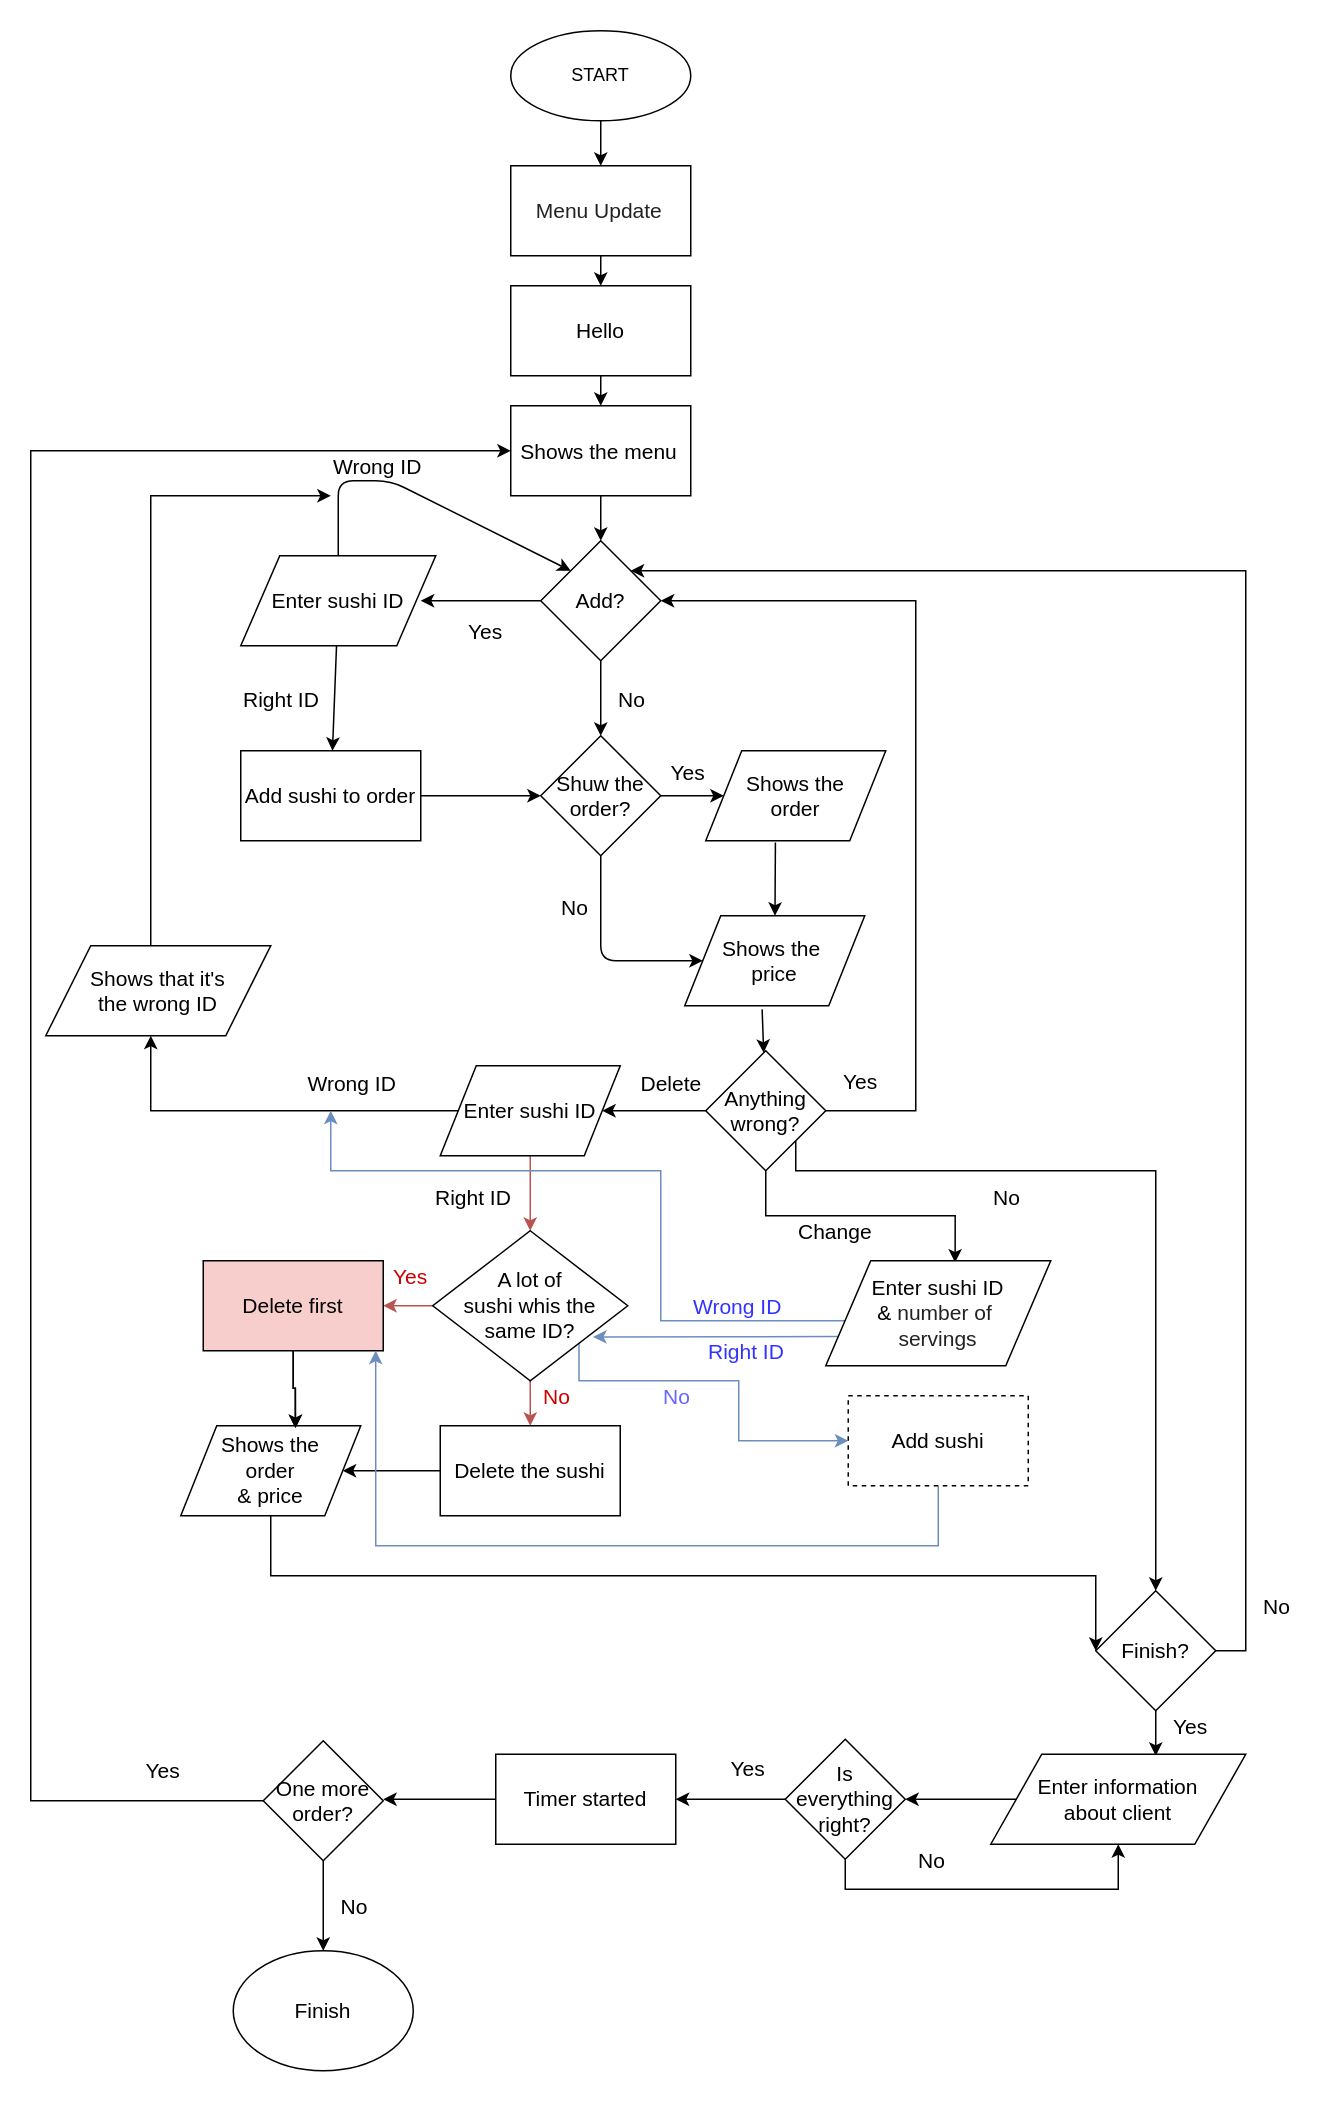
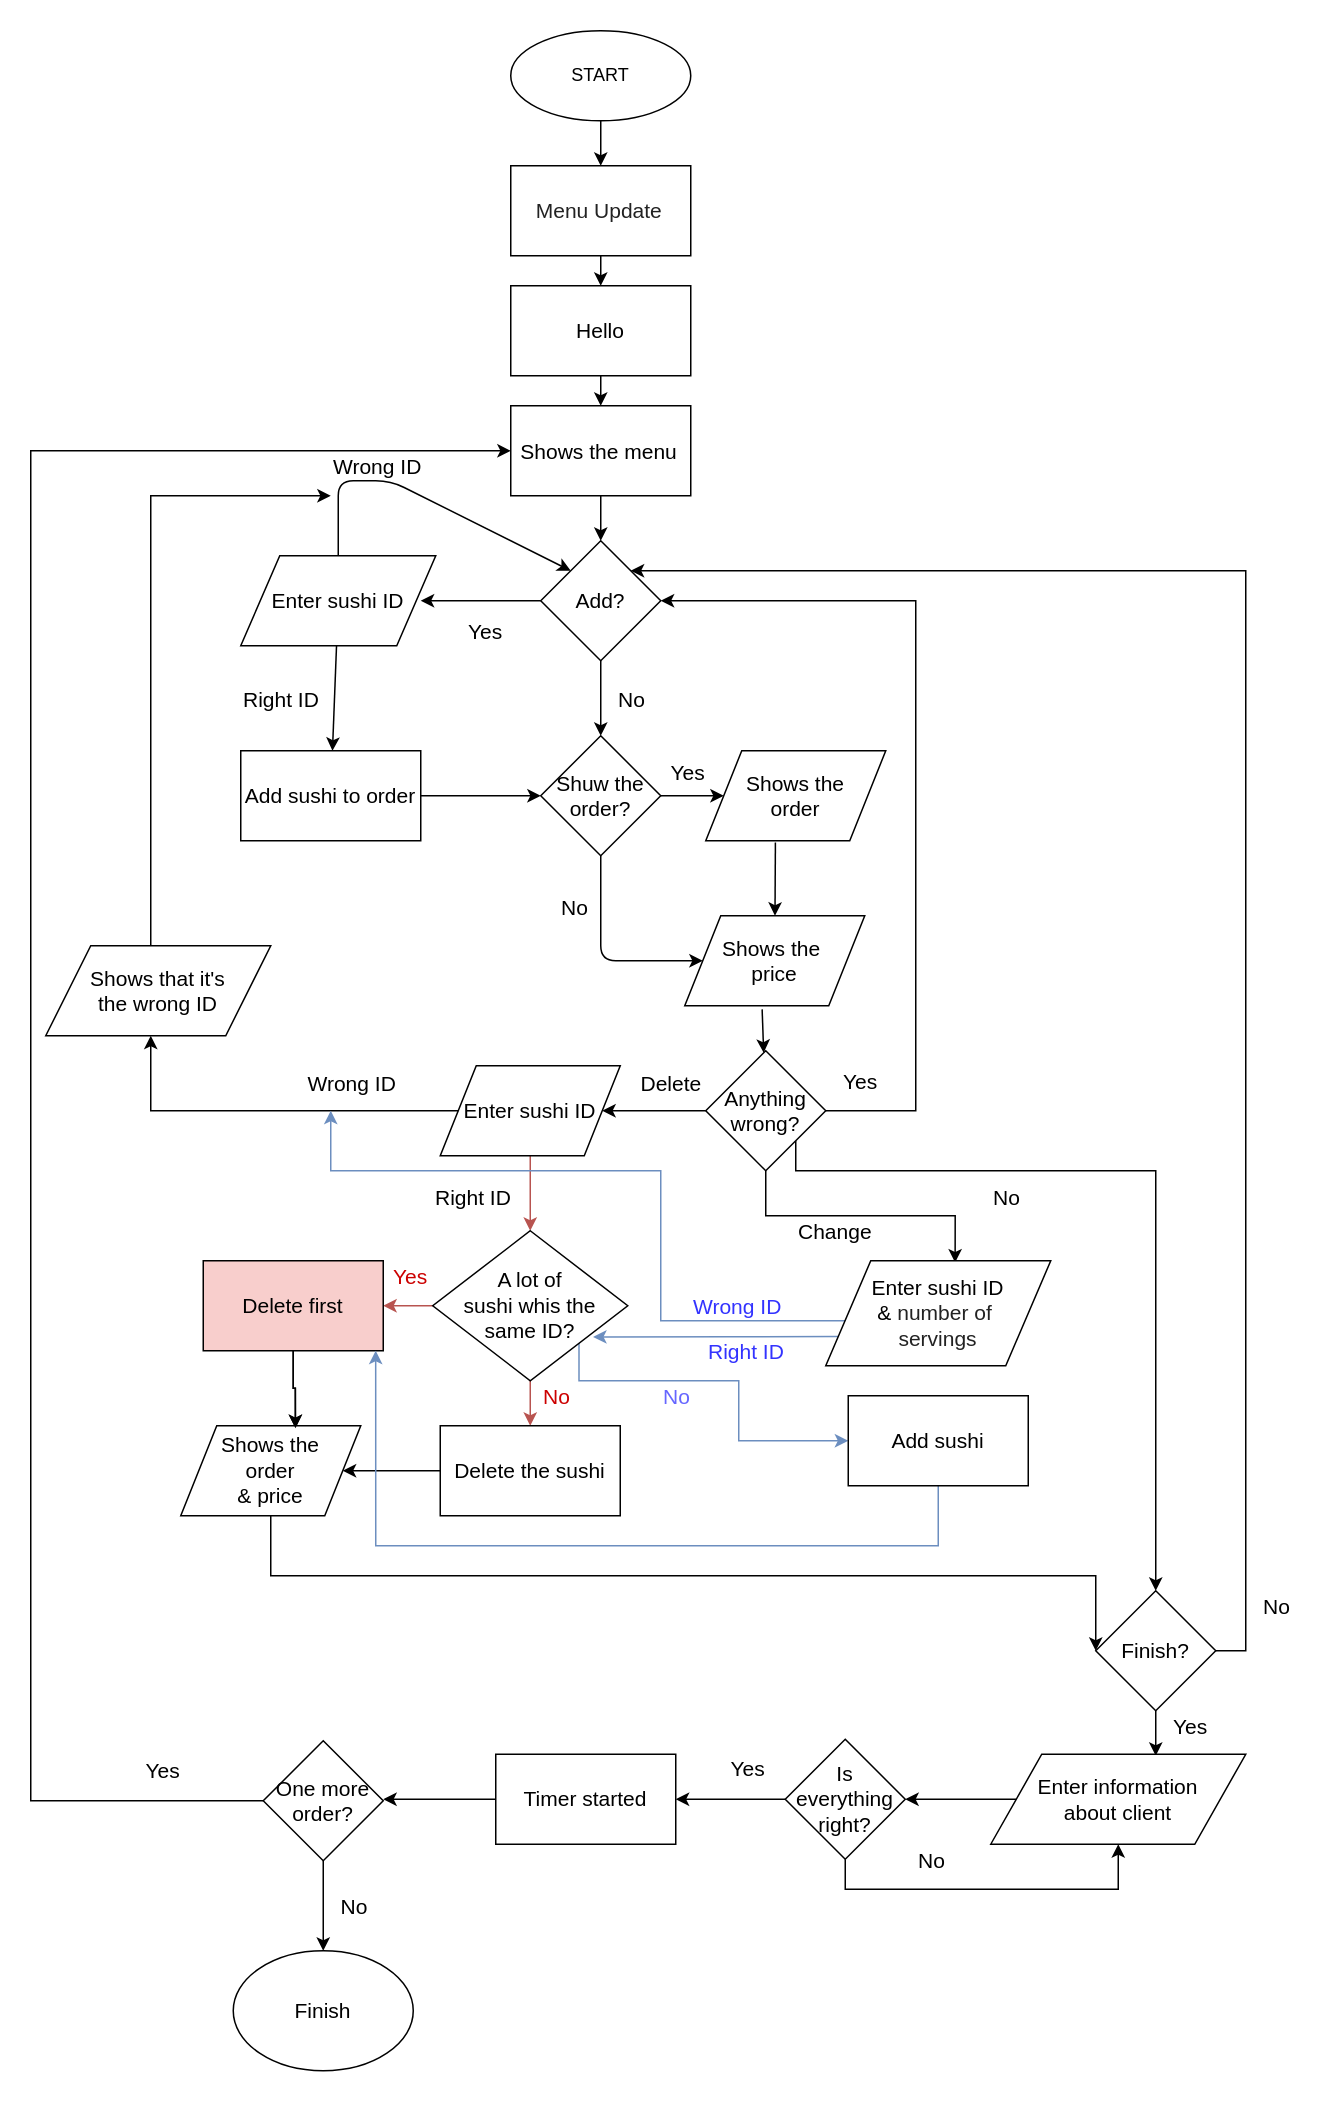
node "Add sushi": style dashed -> solid
